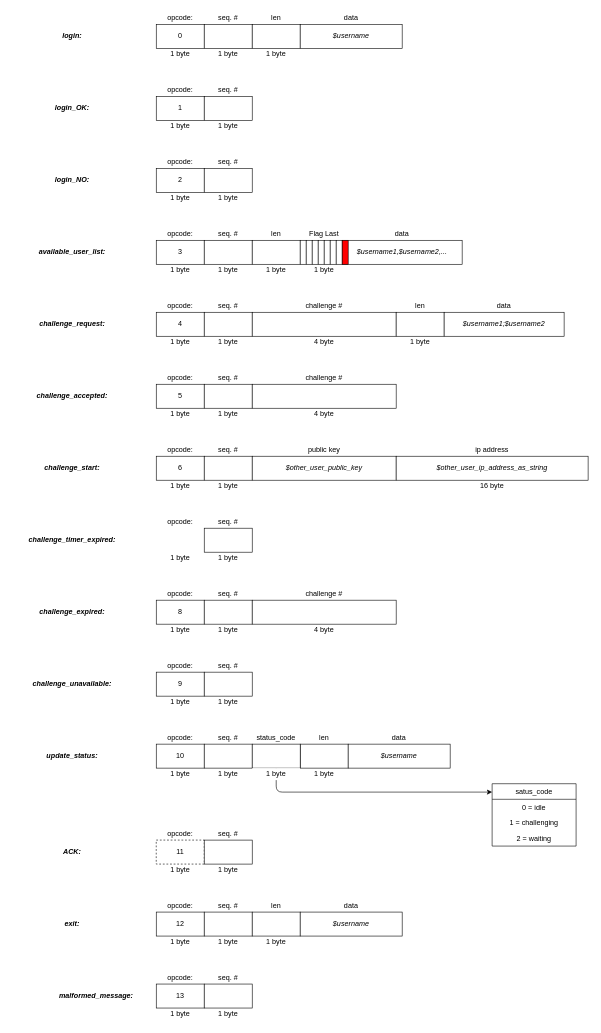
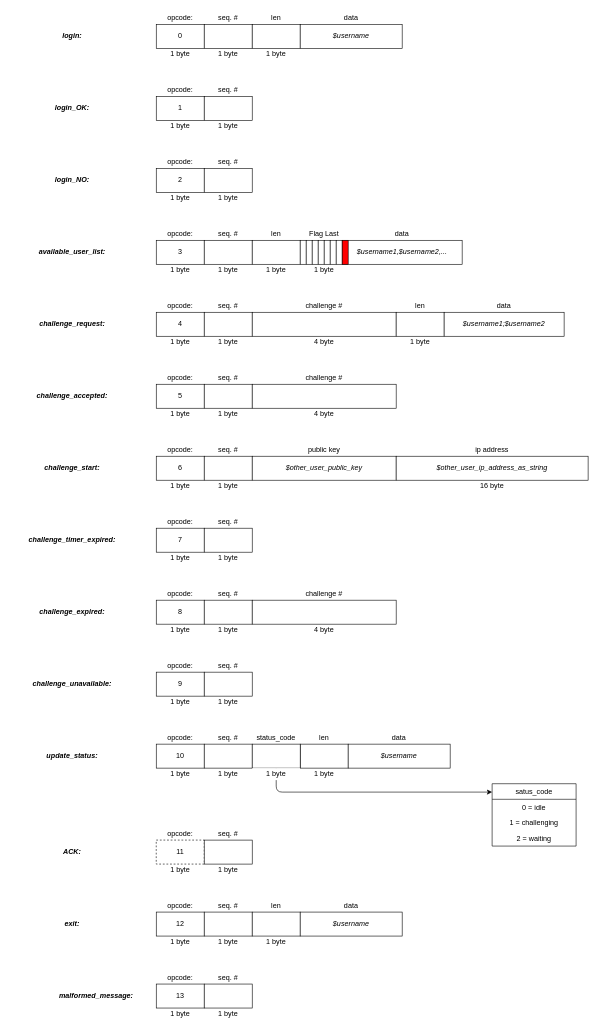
node "7": added
